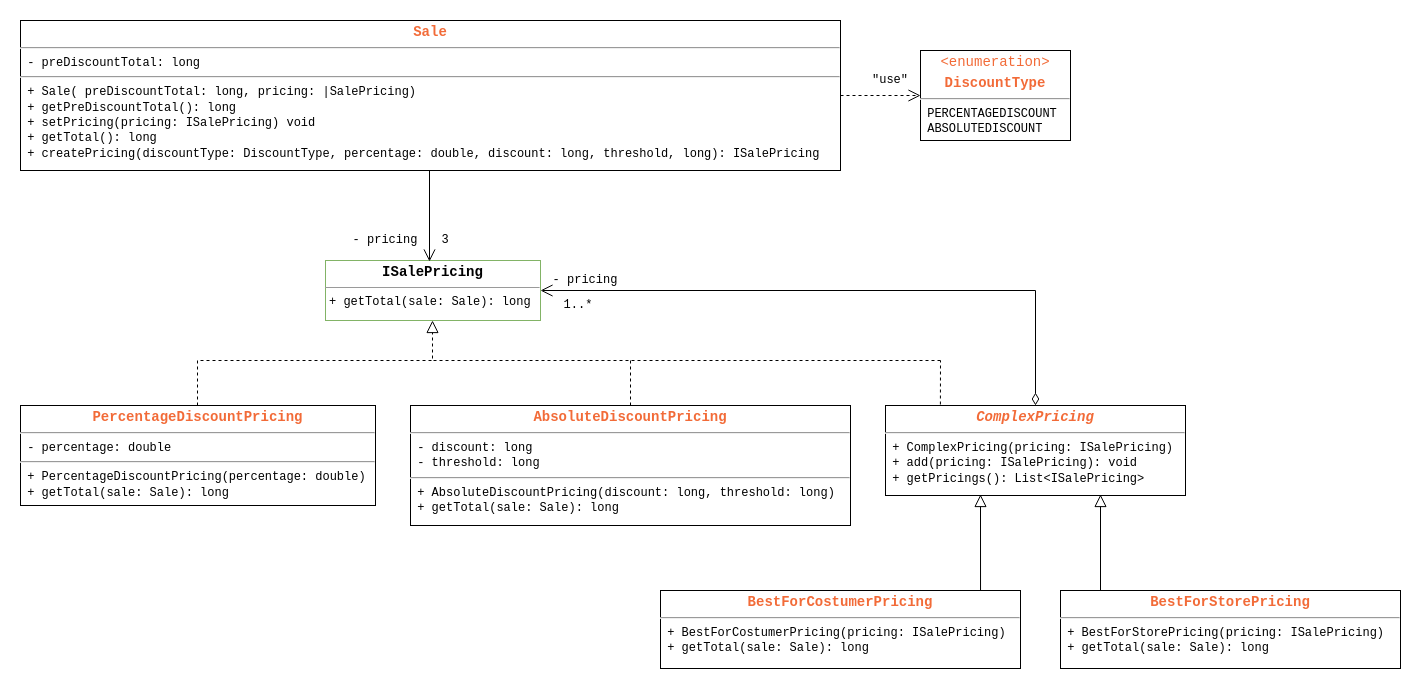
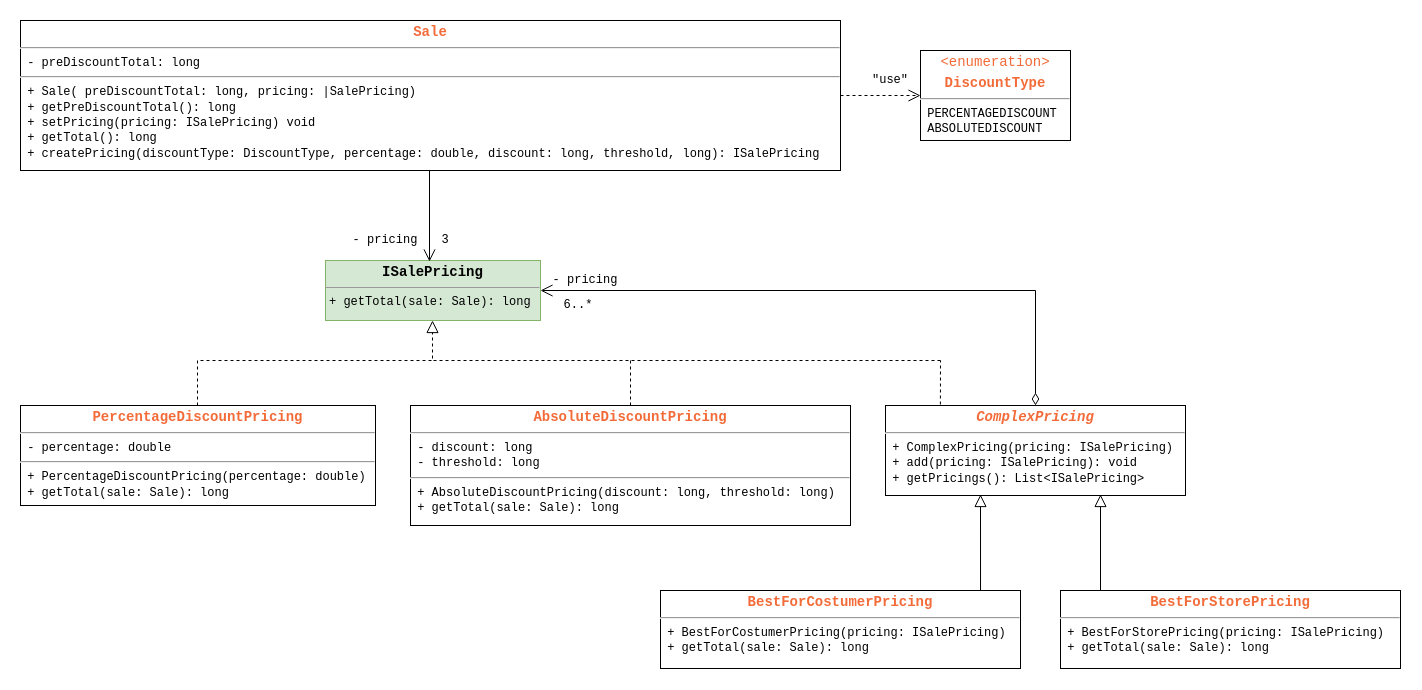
node "ISalePricing + getTotal(sale: Sale): long": fillcolor #ffffff -> #d5e8d4
node "1..*": label "1..*" -> "6..*"
